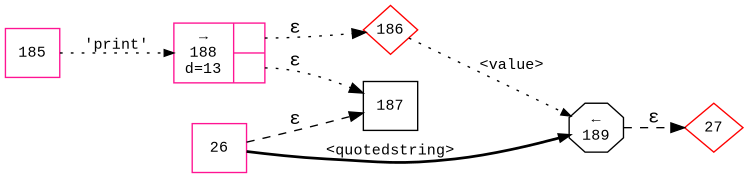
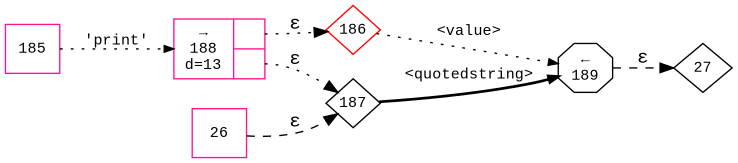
node "187": shape box -> diamond
node "27": color red -> black
edge "26" -> "← 189": now "187" -> "← 189"
